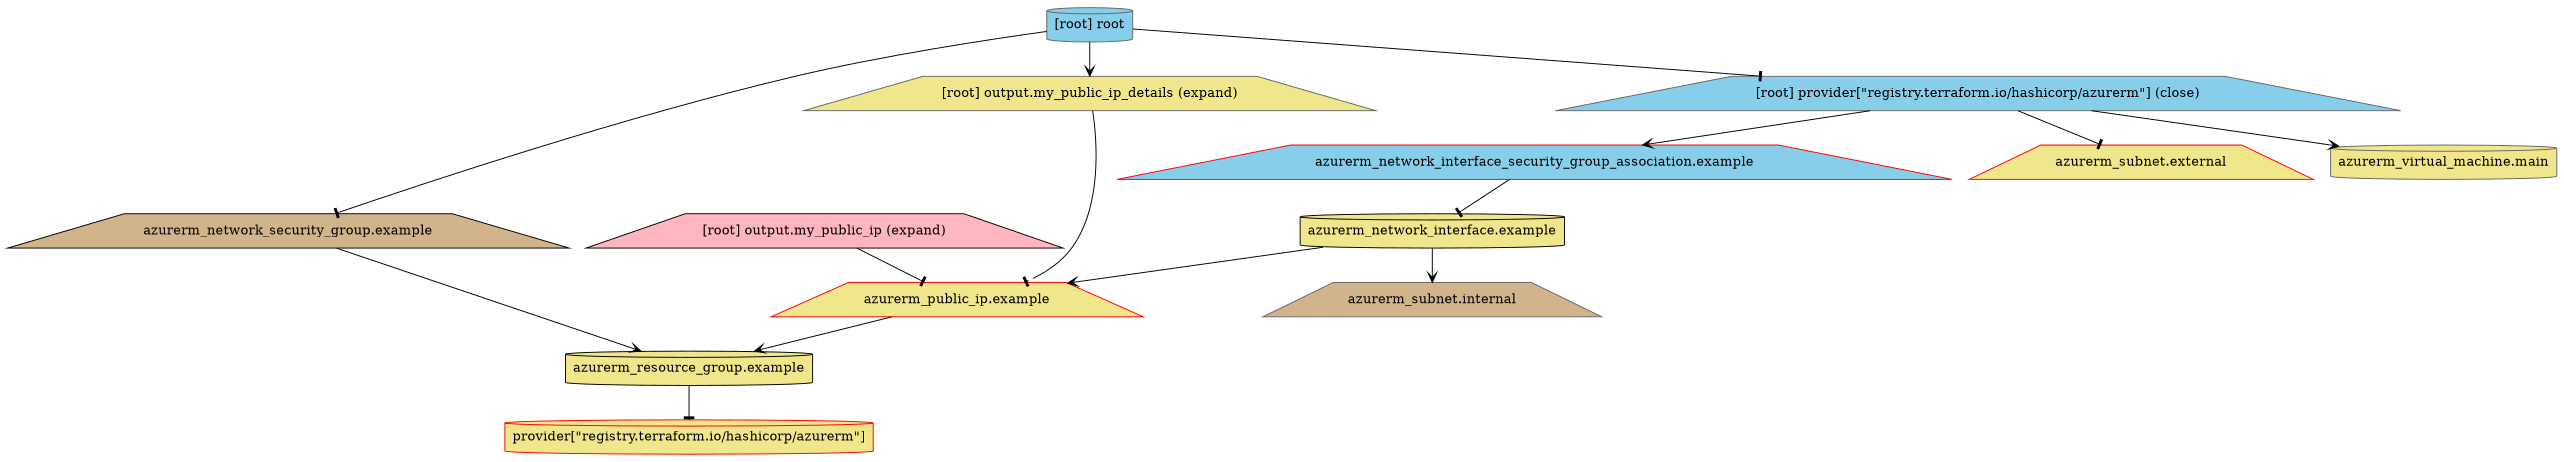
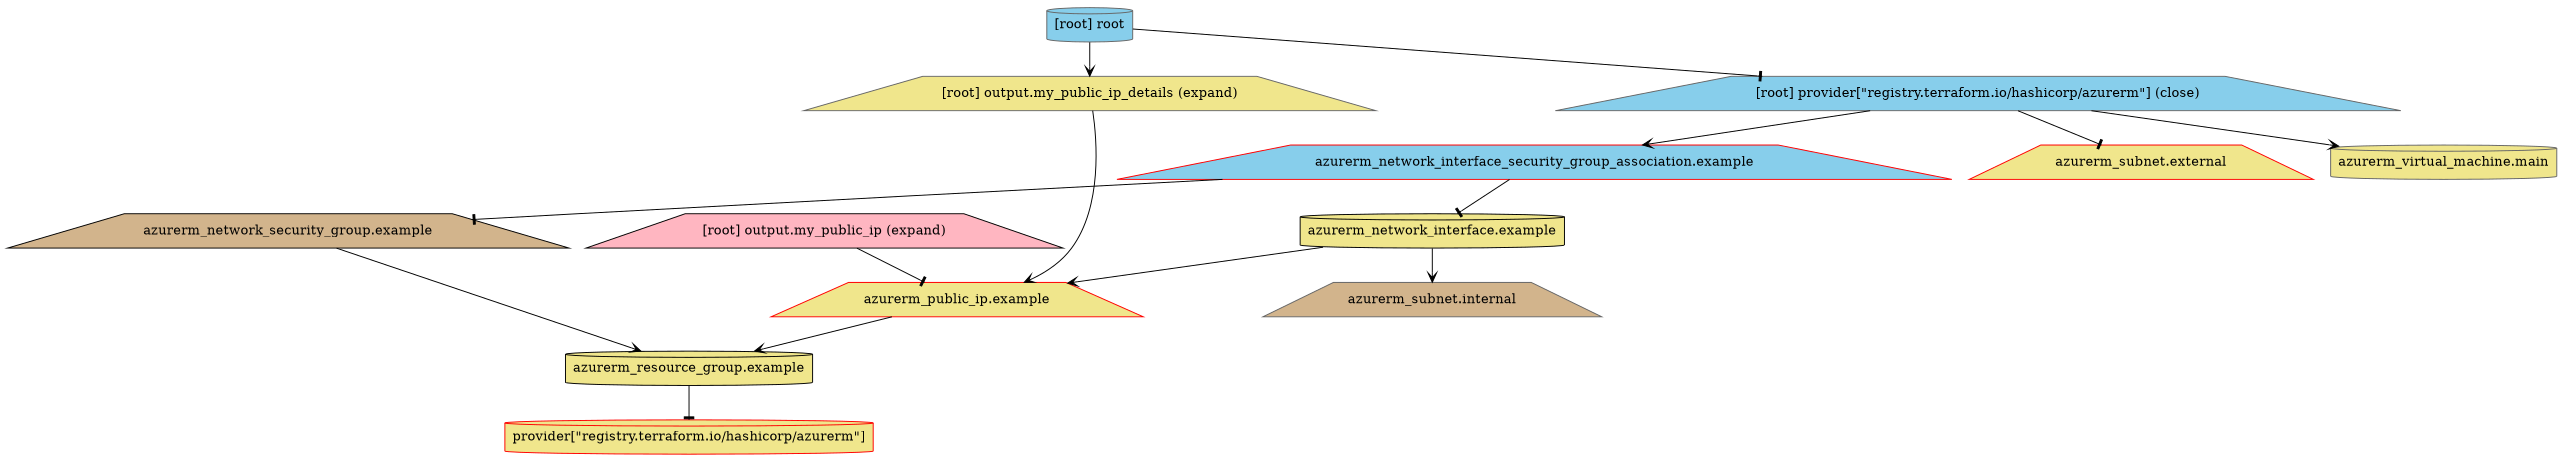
edge "[root] root" -> "azurerm_network_security_group.example": now "azurerm_network_interface_security_group_association.example" -> "azurerm_network_security_group.example"
edge "[root] output.my_public_ip_details (expand)" -> "azurerm_public_ip.example": arrowhead tee -> vee
